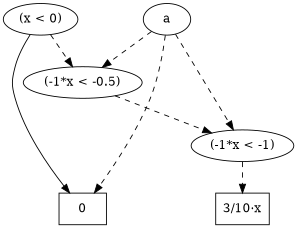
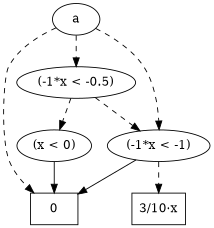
edge "(x < 0)" -> "(-1*x < -0.5)": reversed
edge "(-1*x < -1)" -> "0": added
